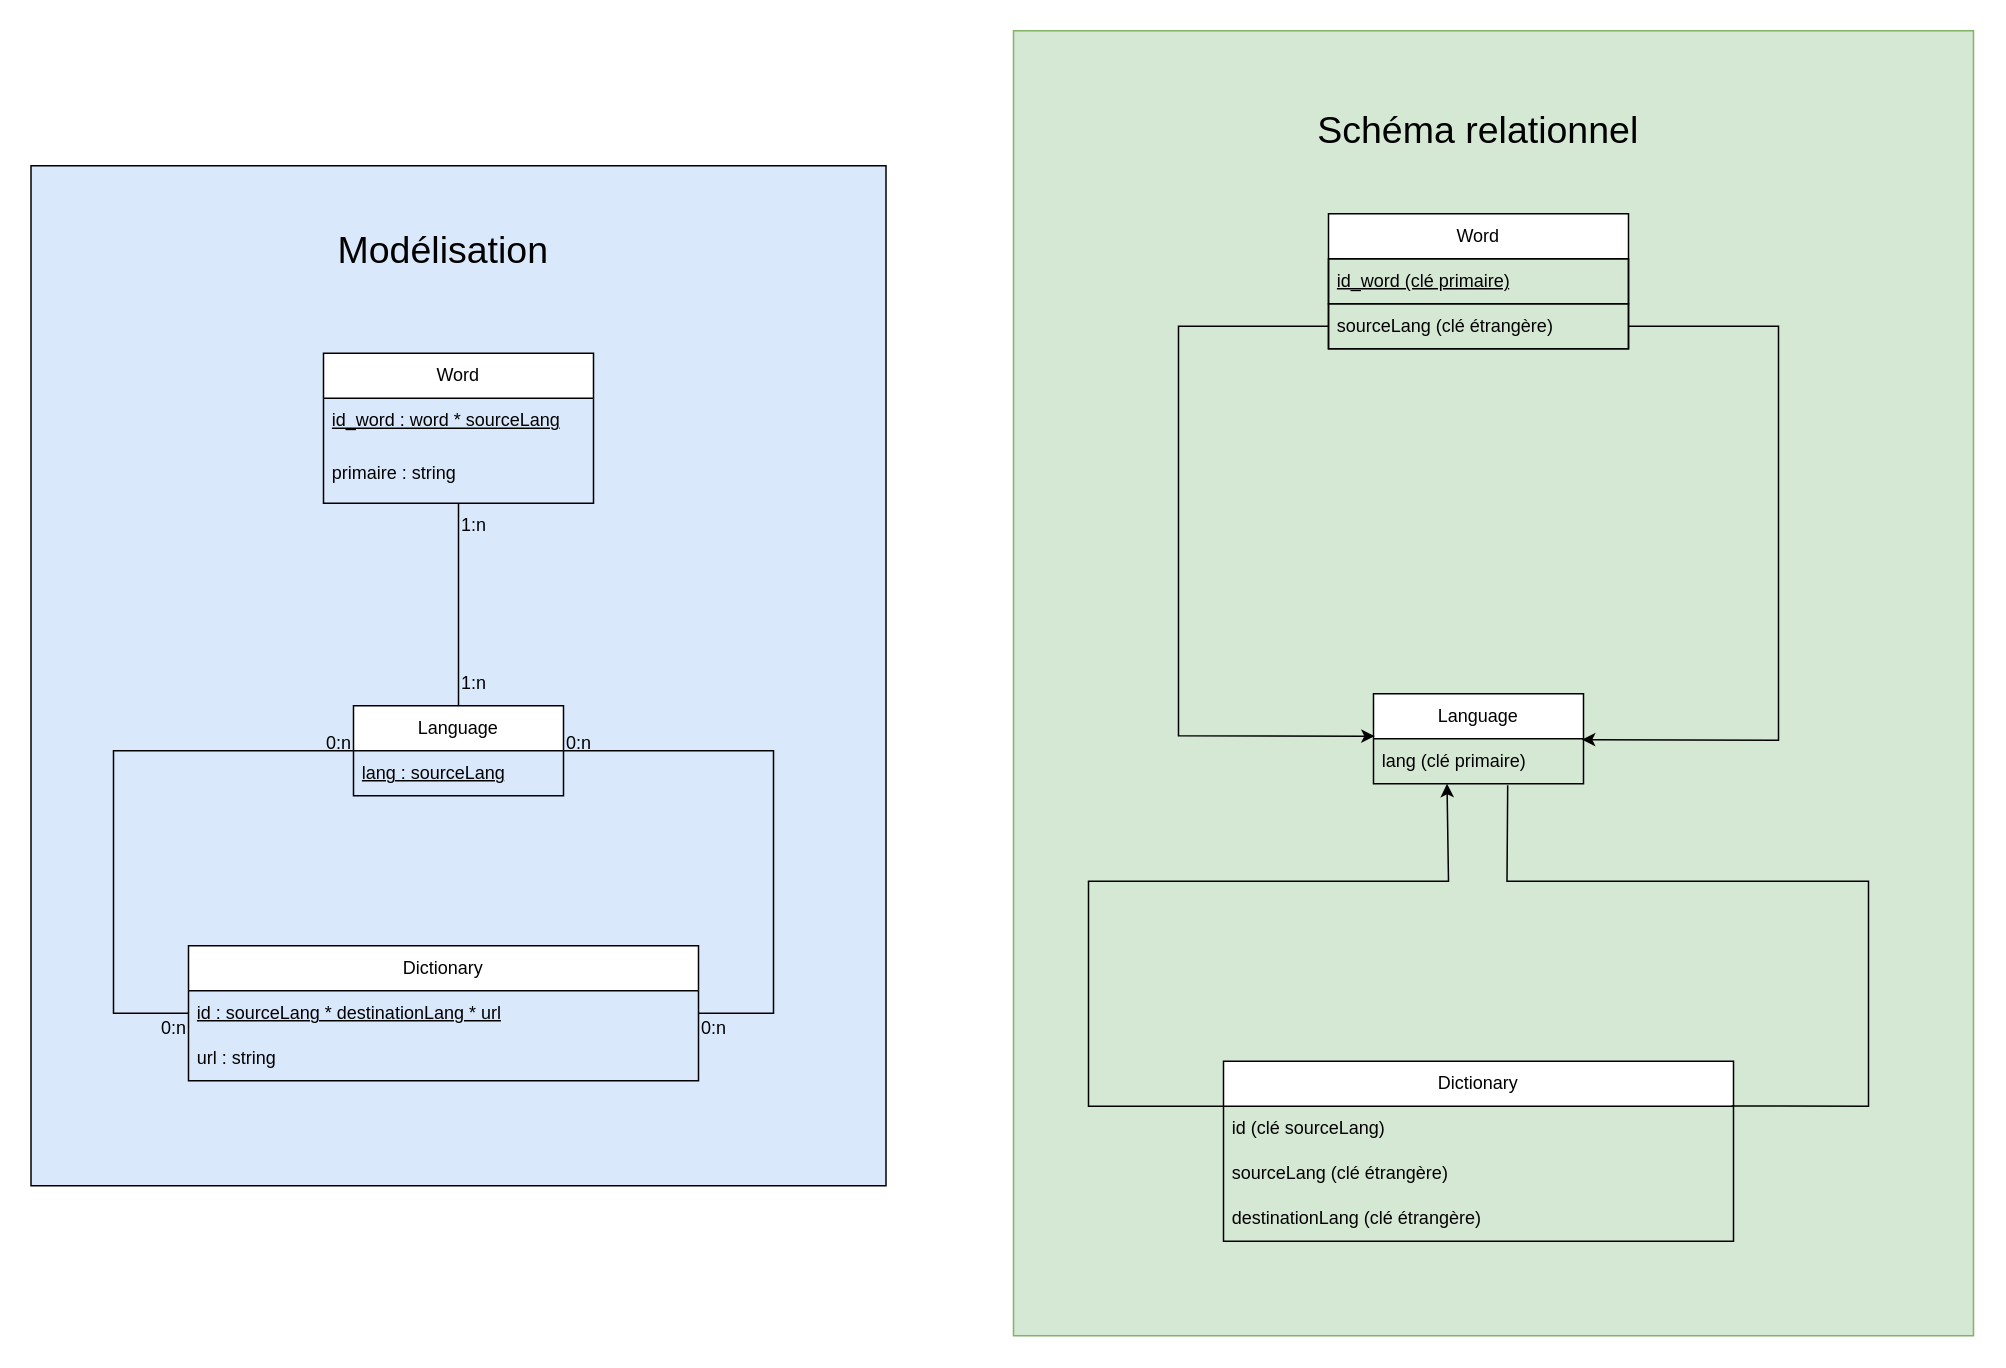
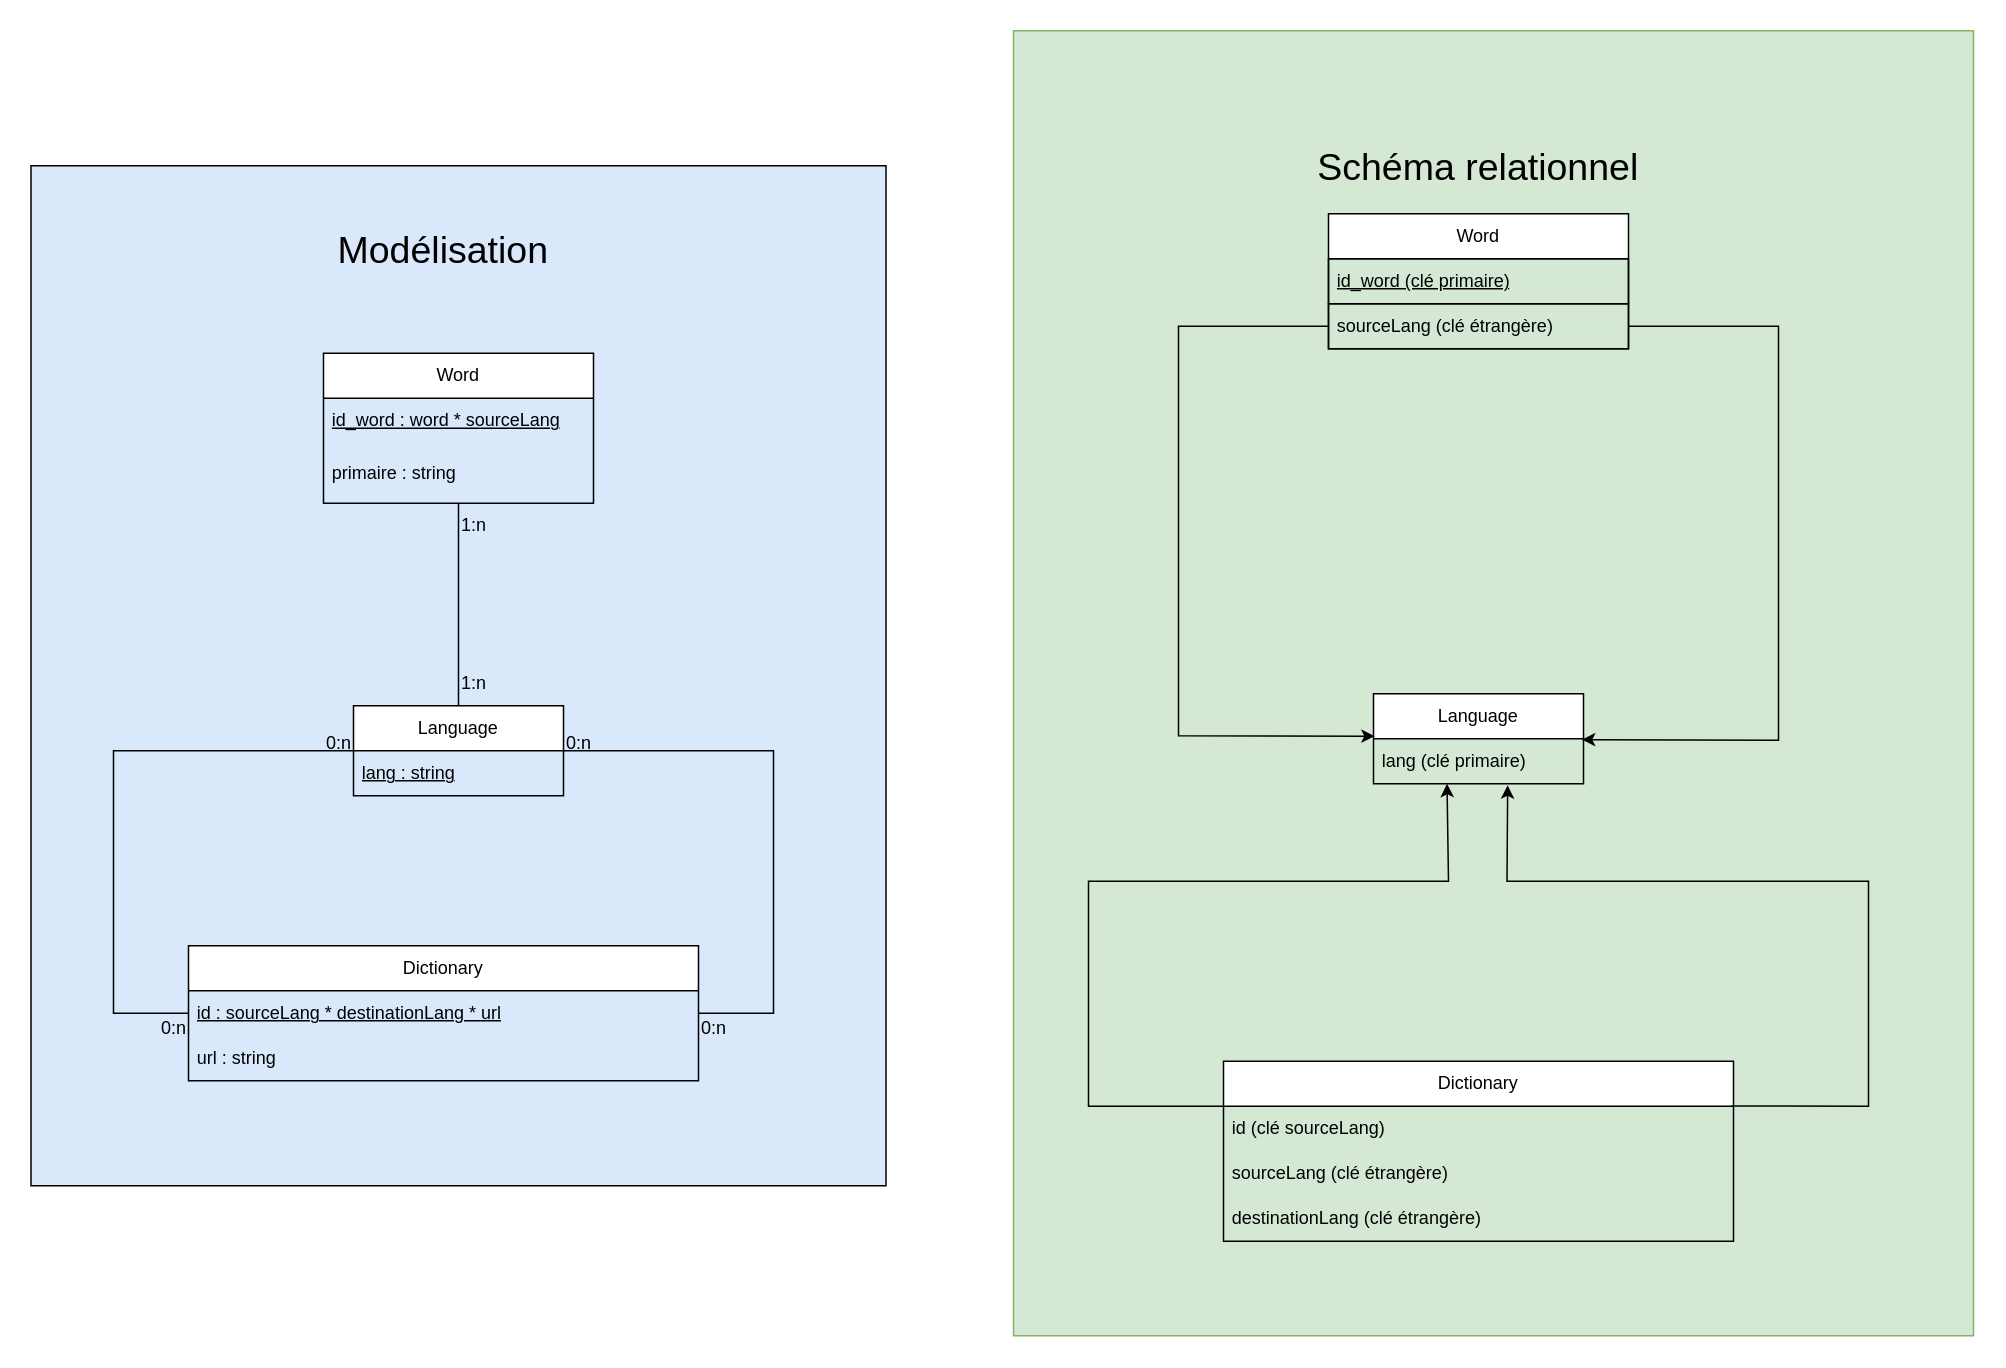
node "Schéma relationnel": moved (1478, 128) -> (1478, 166)
node "lang : sourceLang": label "lang : sourceLang" -> "lang : string"
edge "lang (clé primaire)" -- "id (clé sourceLang)": arrowhead none -> classic
